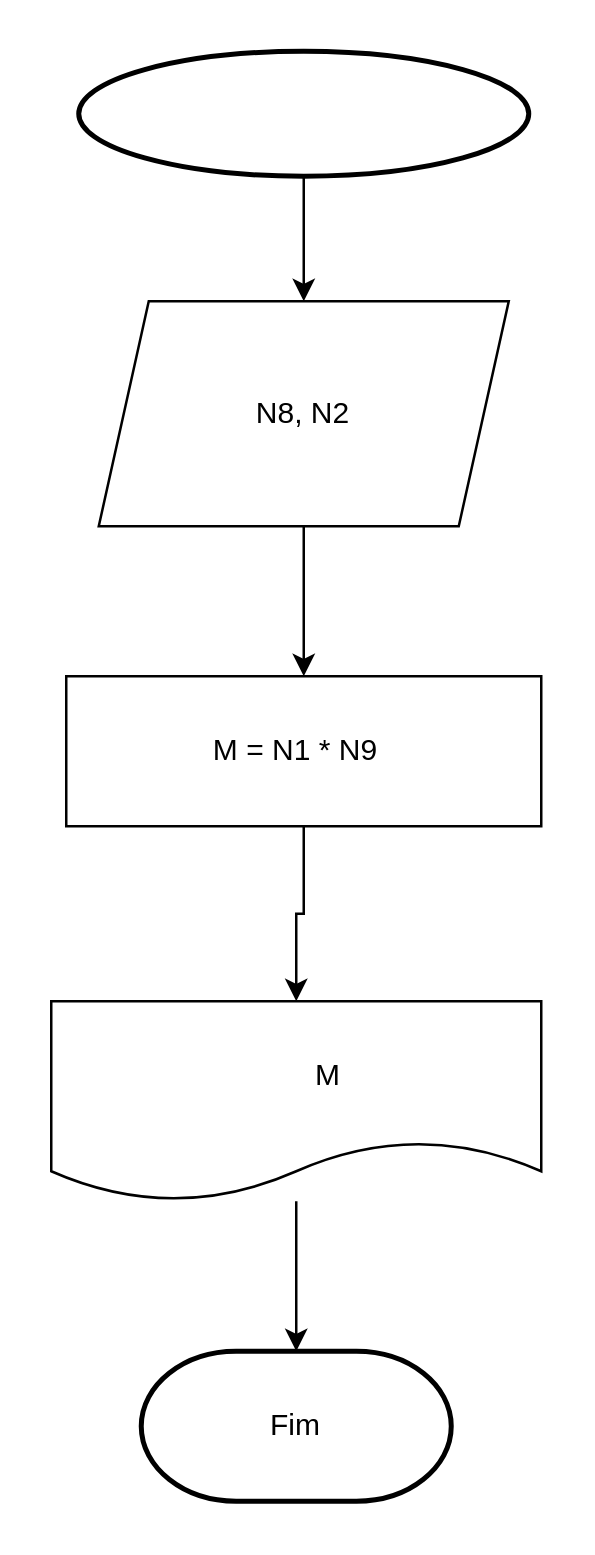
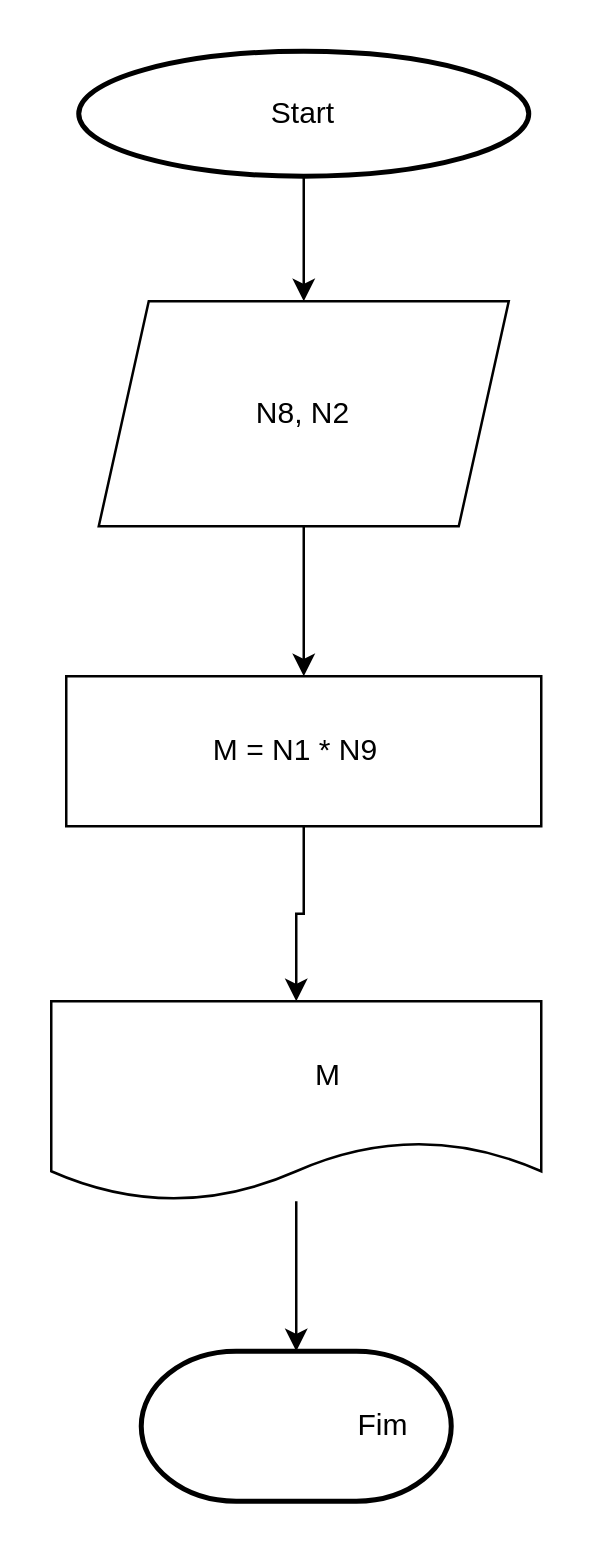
node "Start": added
node "Fim": moved (296, 1426) -> (384, 1426)
